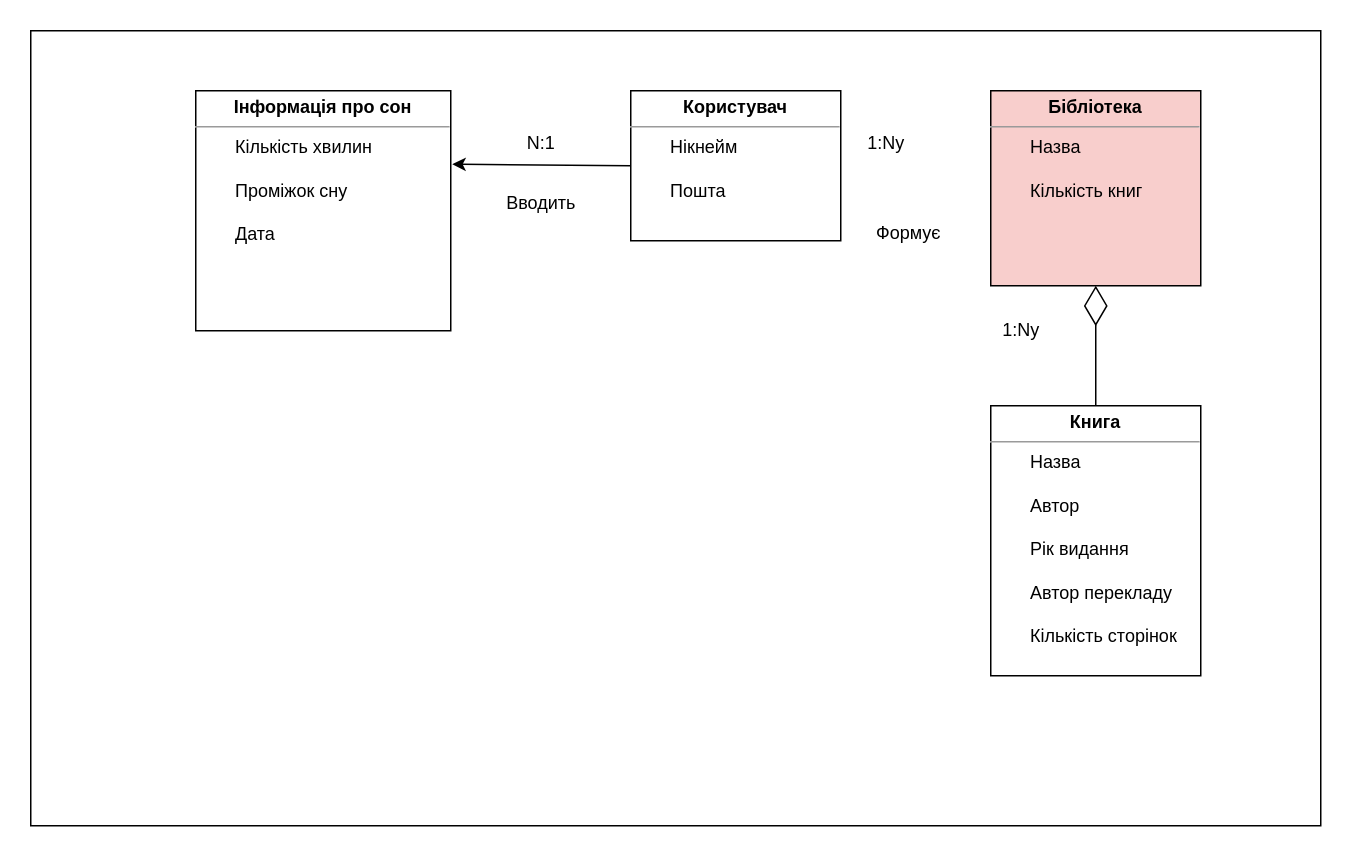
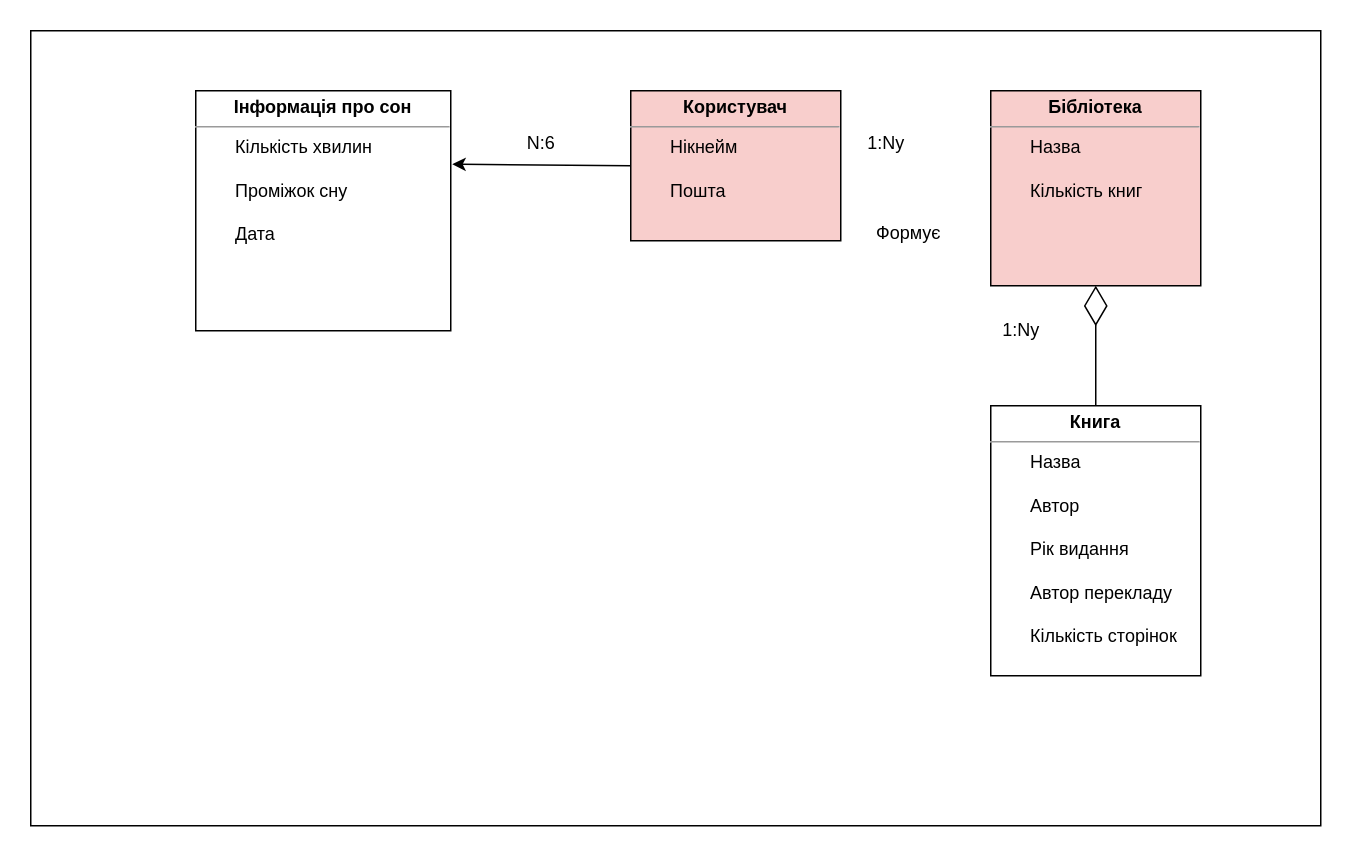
node "N:1": label "N:1" -> "N:6"
node "Користувач Нікнейм Пошта": fillcolor #ffffff -> #f8cecc
node "Вводить": removed
